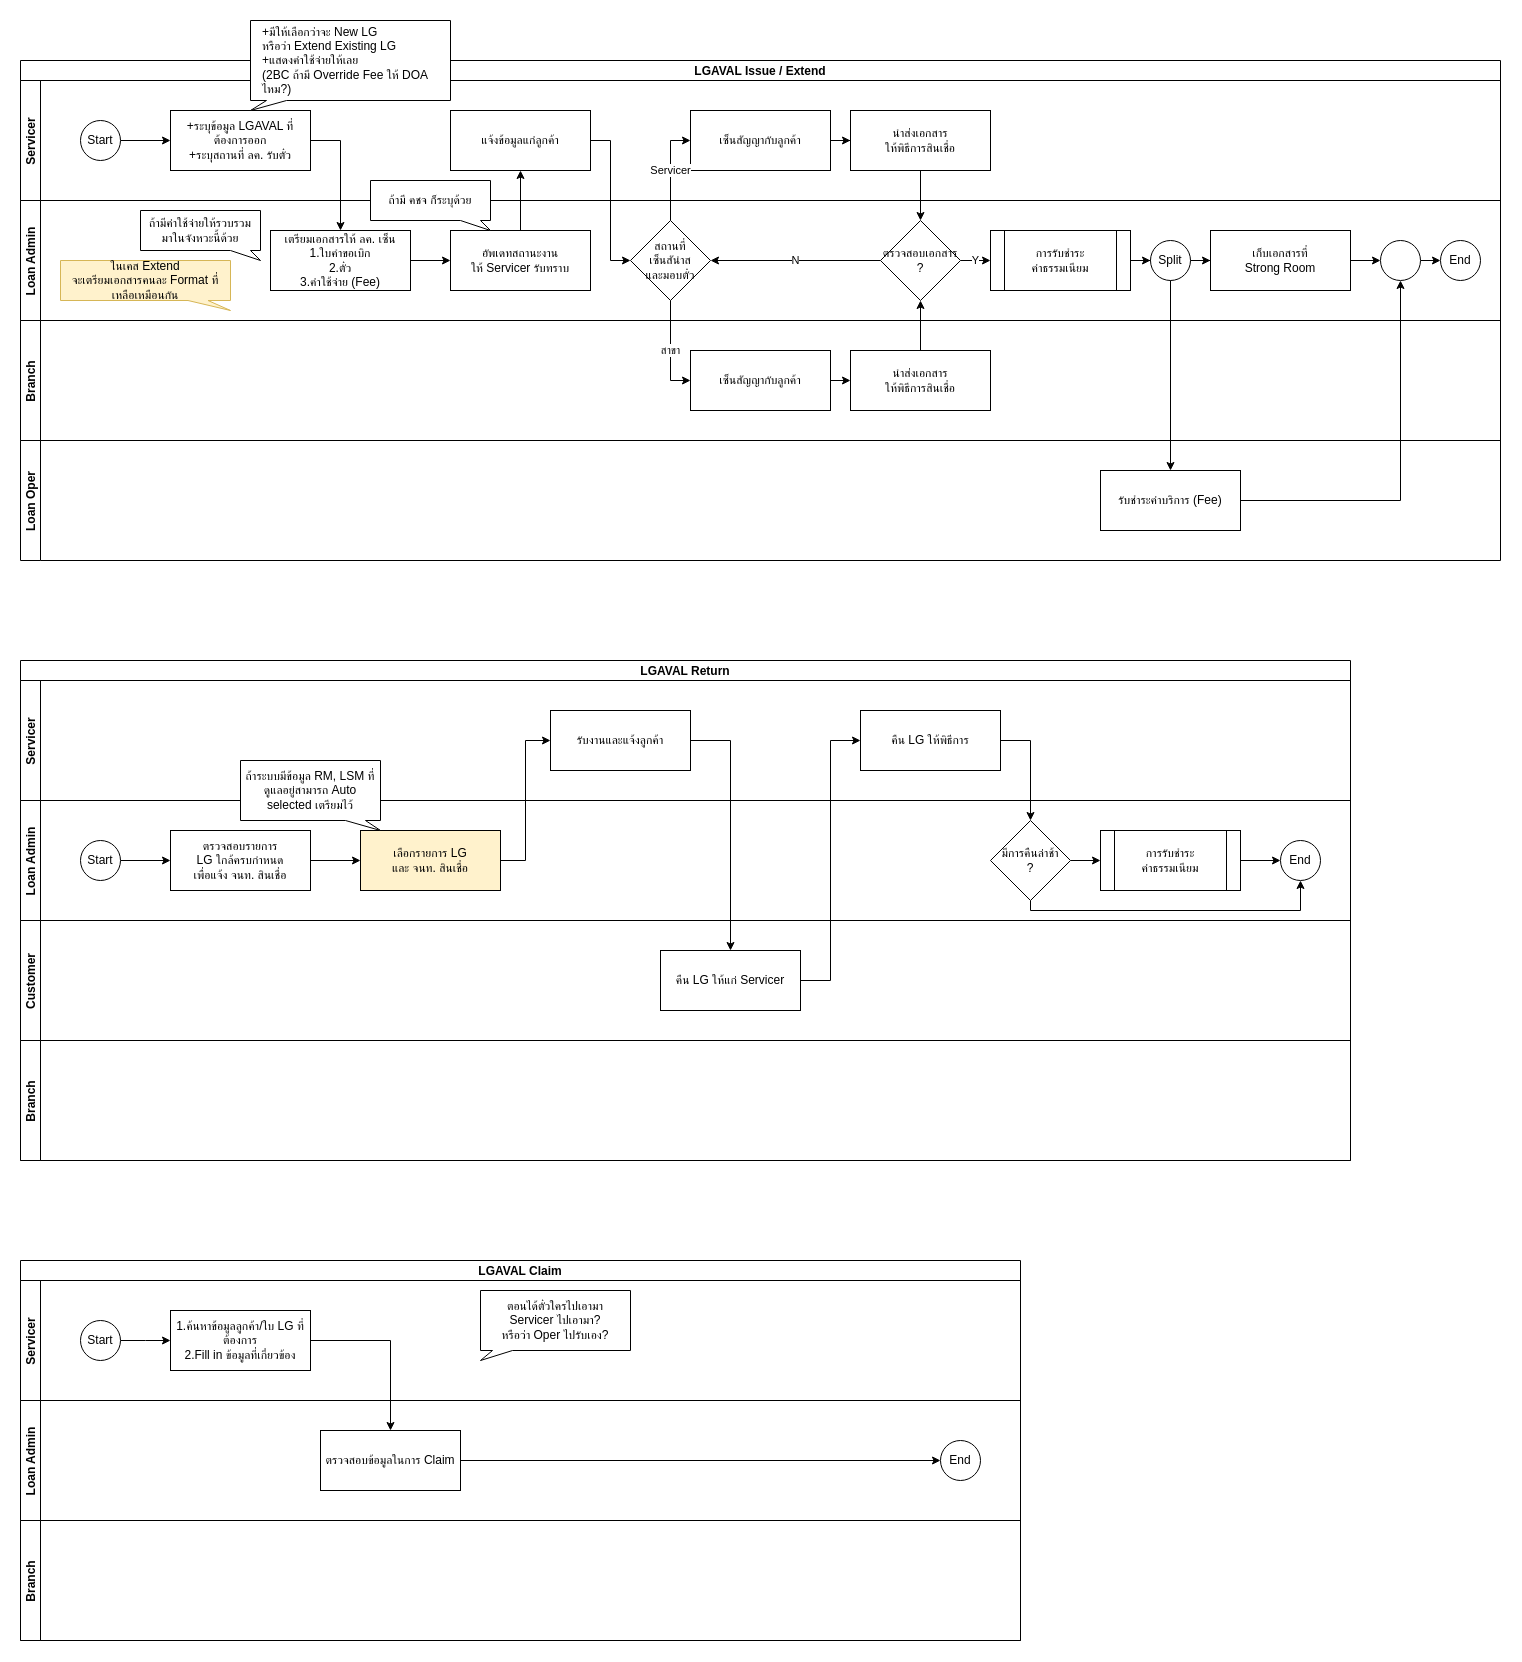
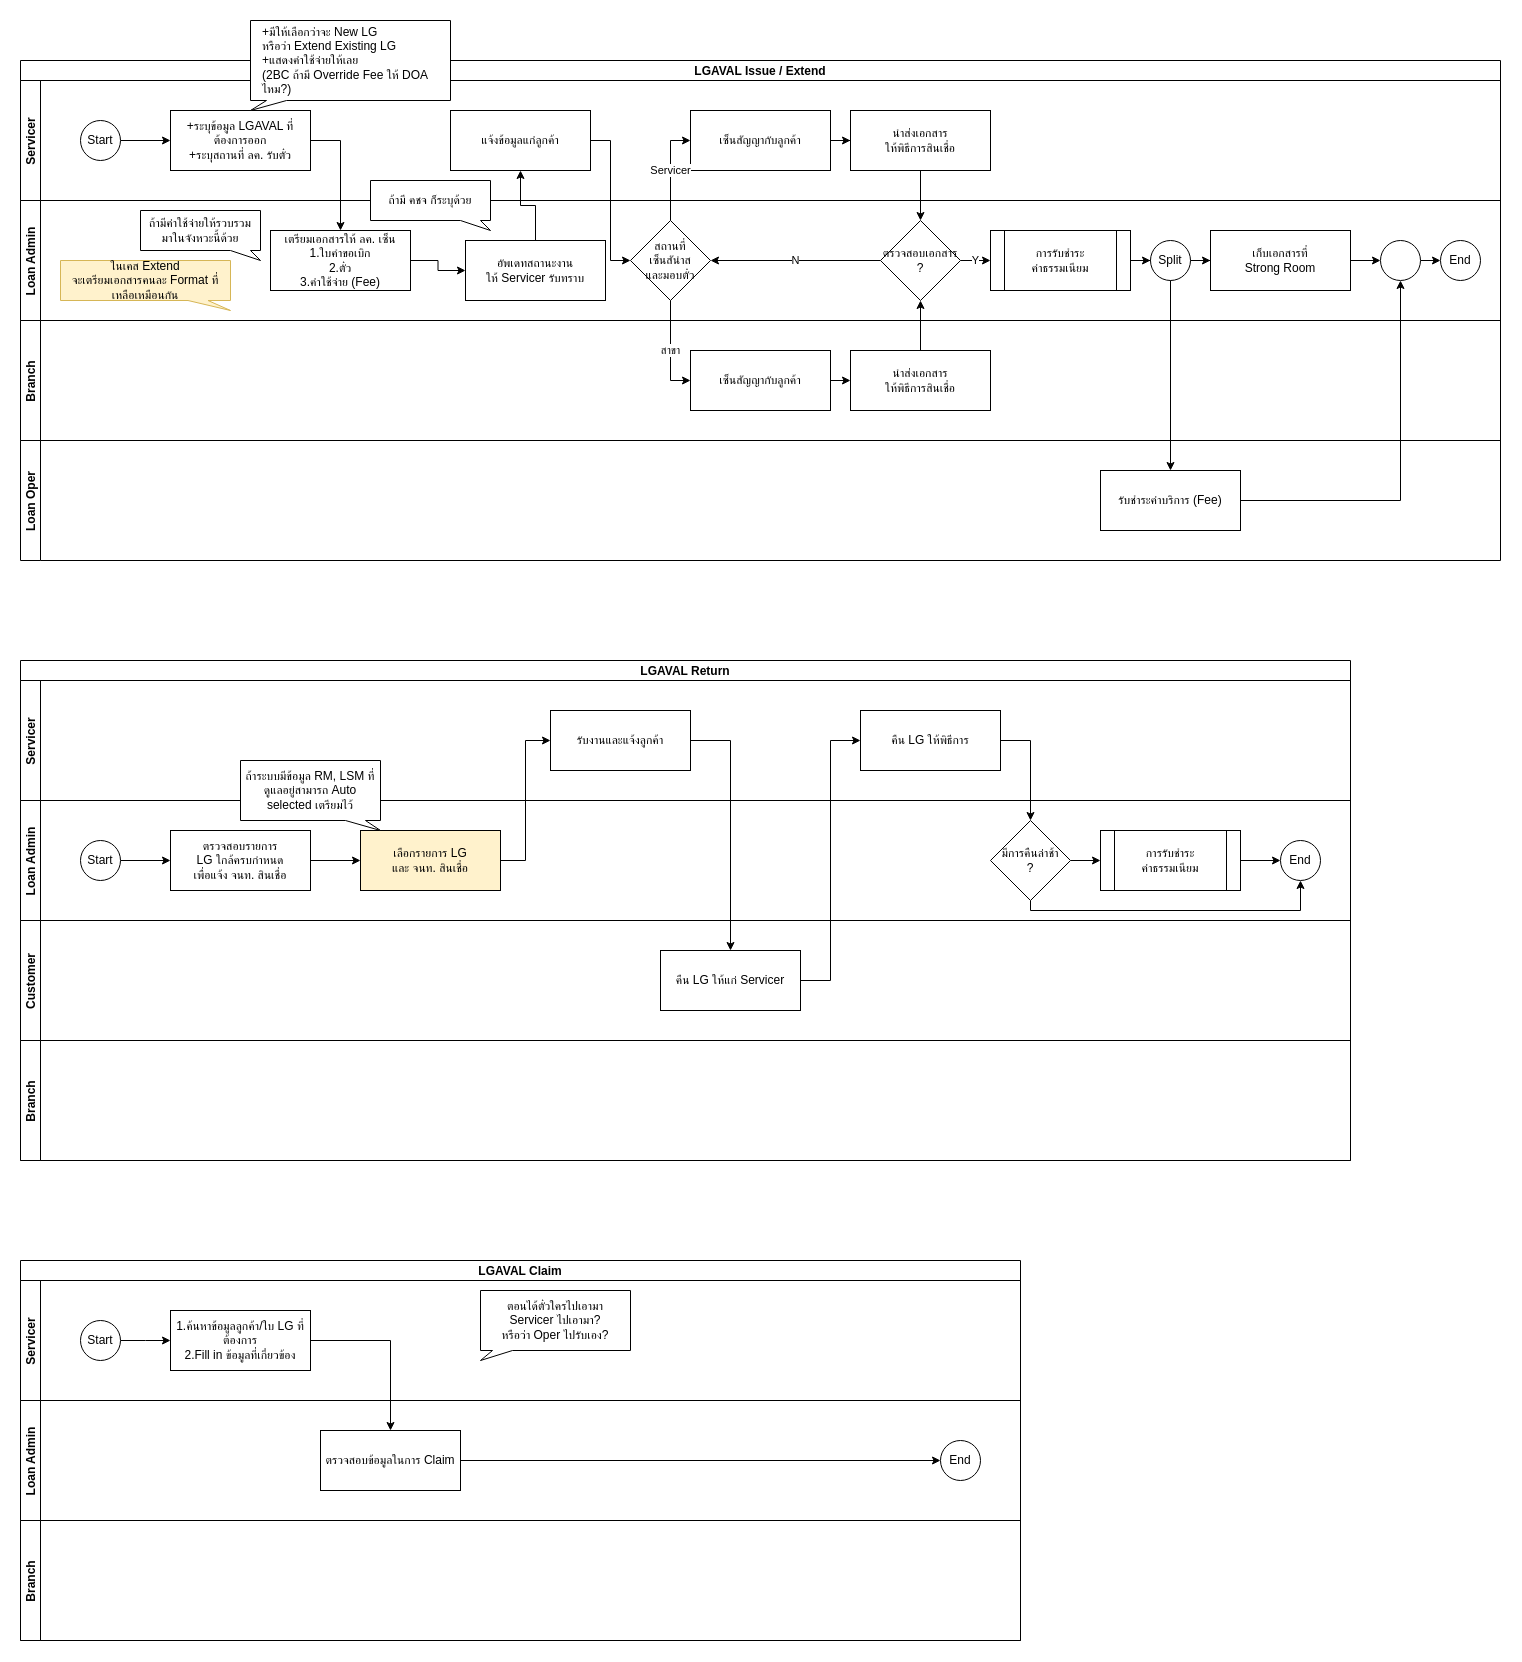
node "อัพเดทสถานะงาน ให้ Servicer รับทราบ": moved (521, 261) -> (536, 271)
